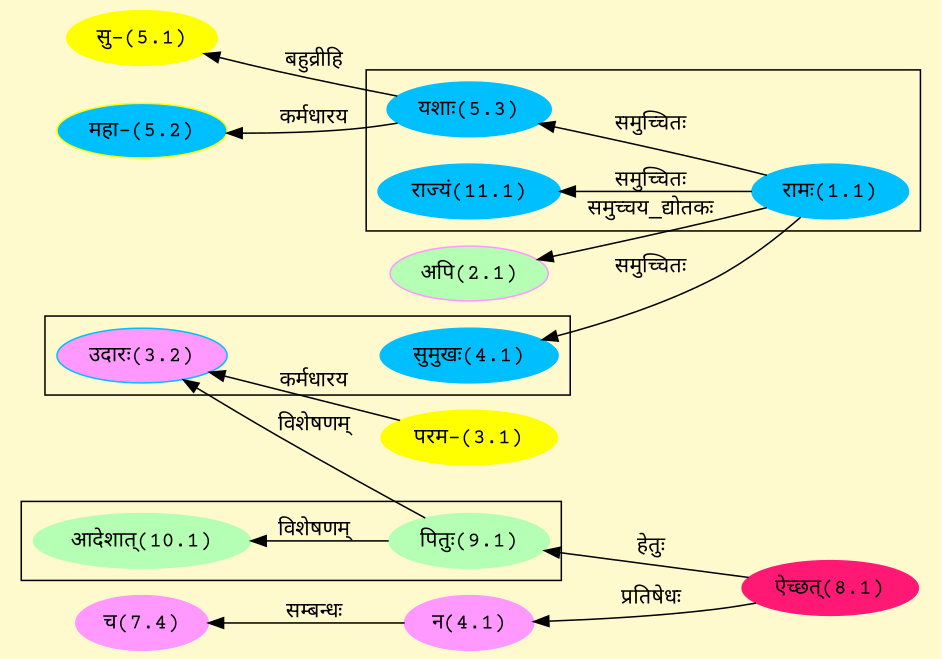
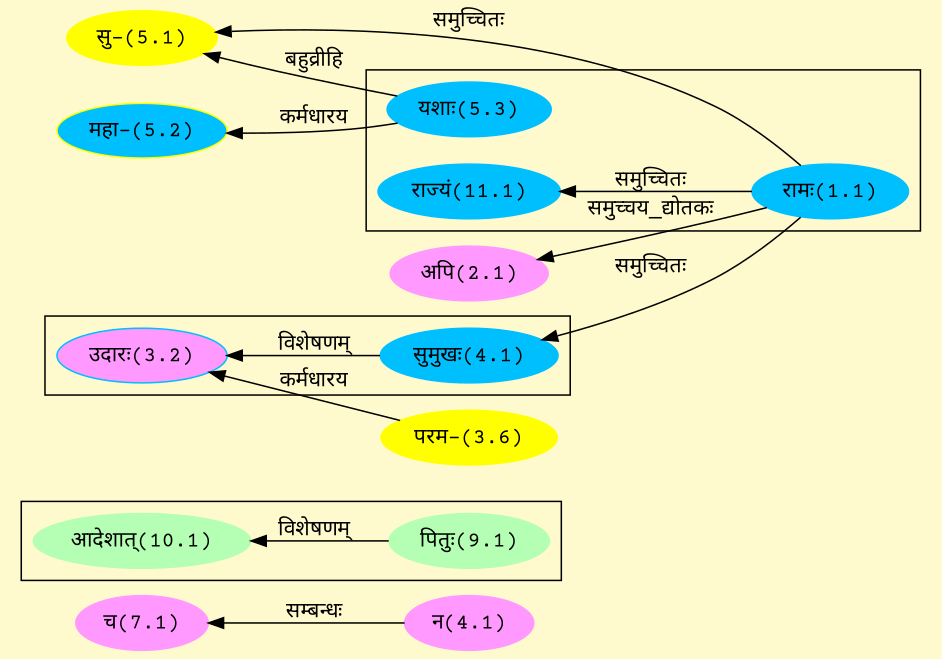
edge "रामः(1.1)" -> "यशाः(5.3)": now "रामः(1.1)" -> "सु-(5.1)"
node "अपि(2.1)": fillcolor #b4ffb4 -> #ff99ff
node "परम-(3.1)": label "परम-(3.1)" -> "परम-(3.6)"
edge "पितुः(9.1)" -> "उदारः(3.2)": now "सुमुखः(4.1)" -> "उदारः(3.2)"
node "ऐच्छत्(8.1)": removed
node "च(7.4)": label "च(7.4)" -> "च(7.1)"
